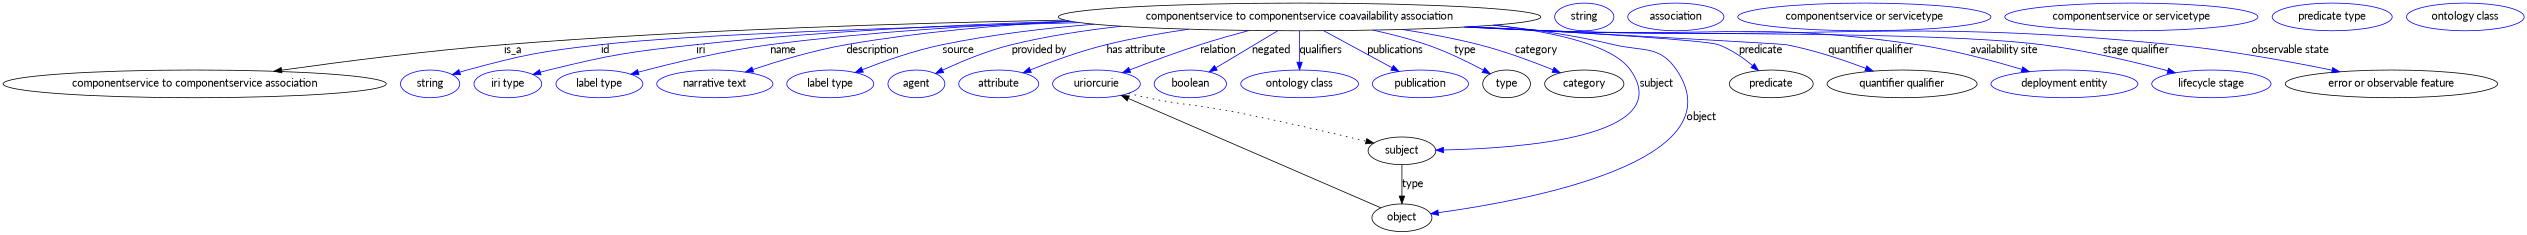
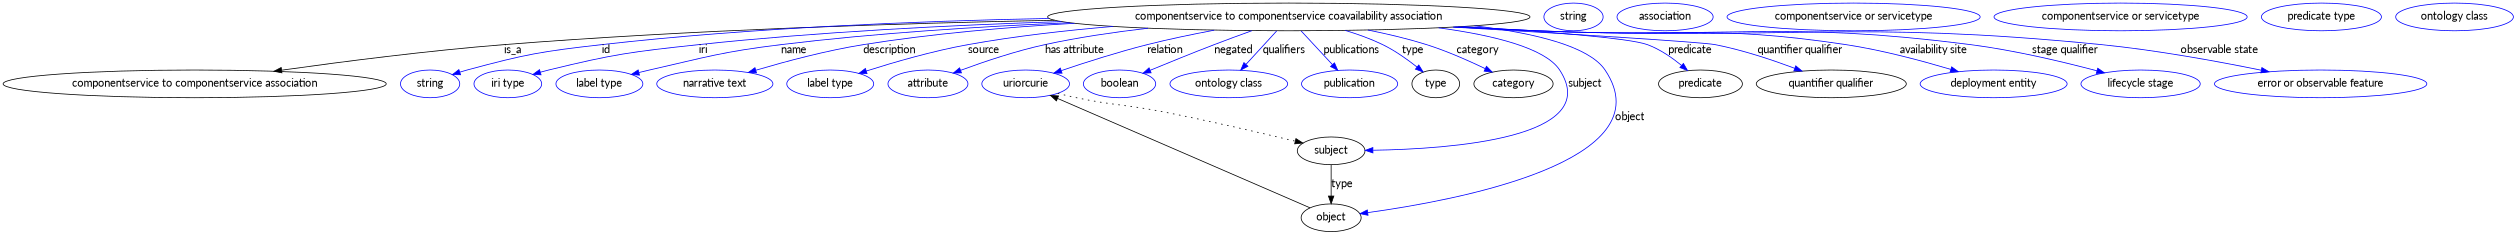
node "agent": removed
node "error or observable feature": color black -> blue
